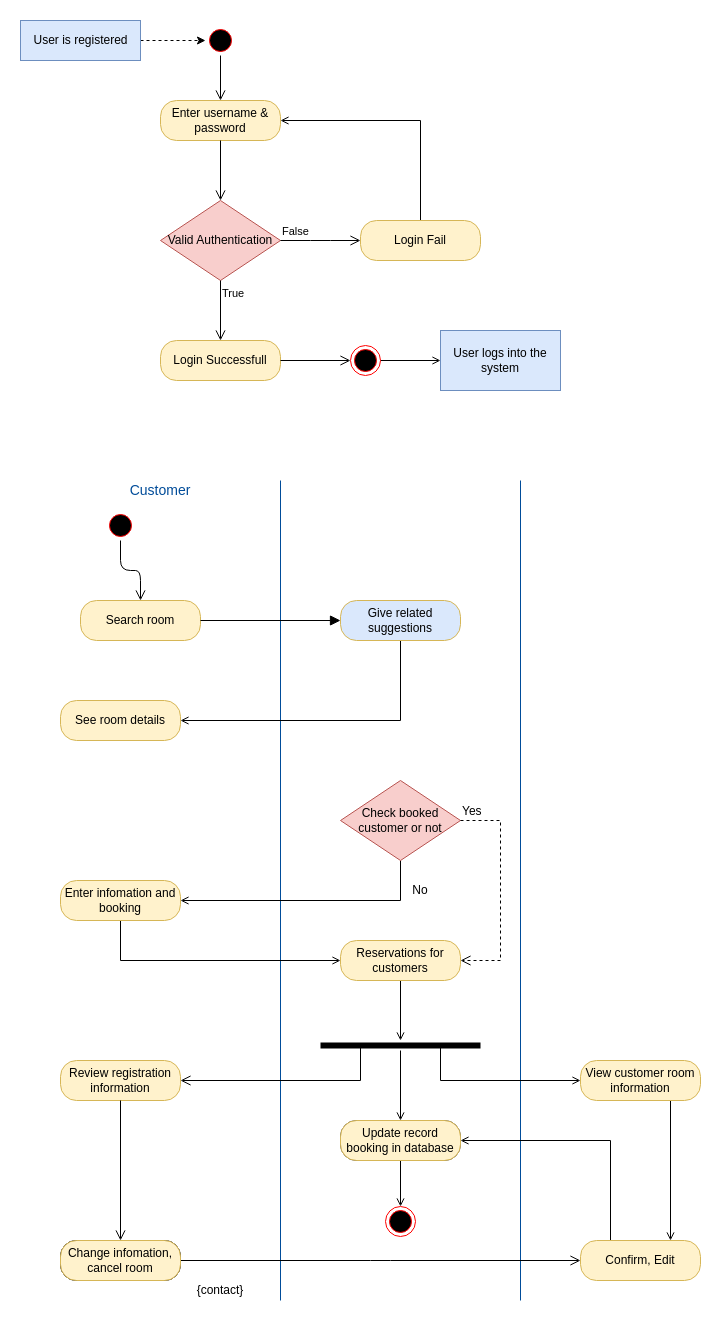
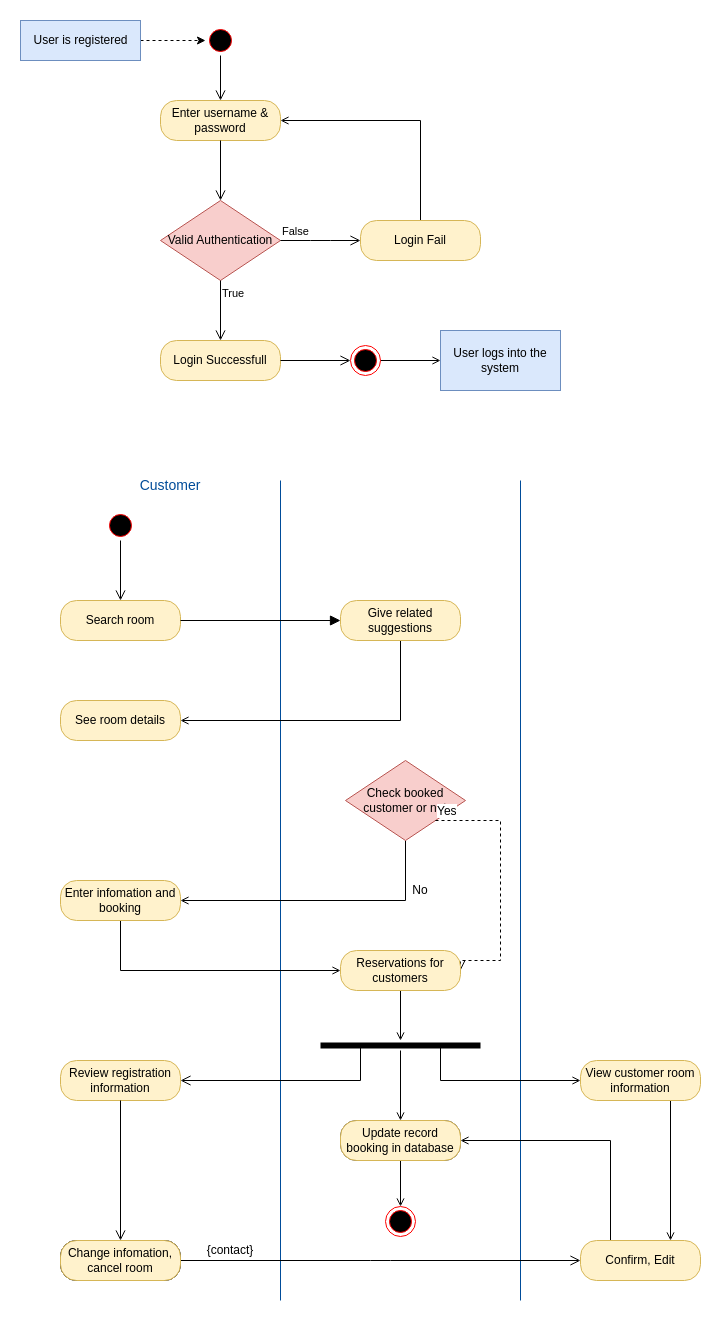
node "Customer": moved (161, 491) -> (171, 486)
node "Search room": moved (141, 621) -> (121, 621)
node "Give related suggestions": fillcolor #dae8fc -> #fff2cc
node "Check booked customer or not": moved (401, 821) -> (406, 801)
node "Reservations for customers": moved (401, 961) -> (401, 971)
node "{contact}": moved (221, 1291) -> (231, 1251)
